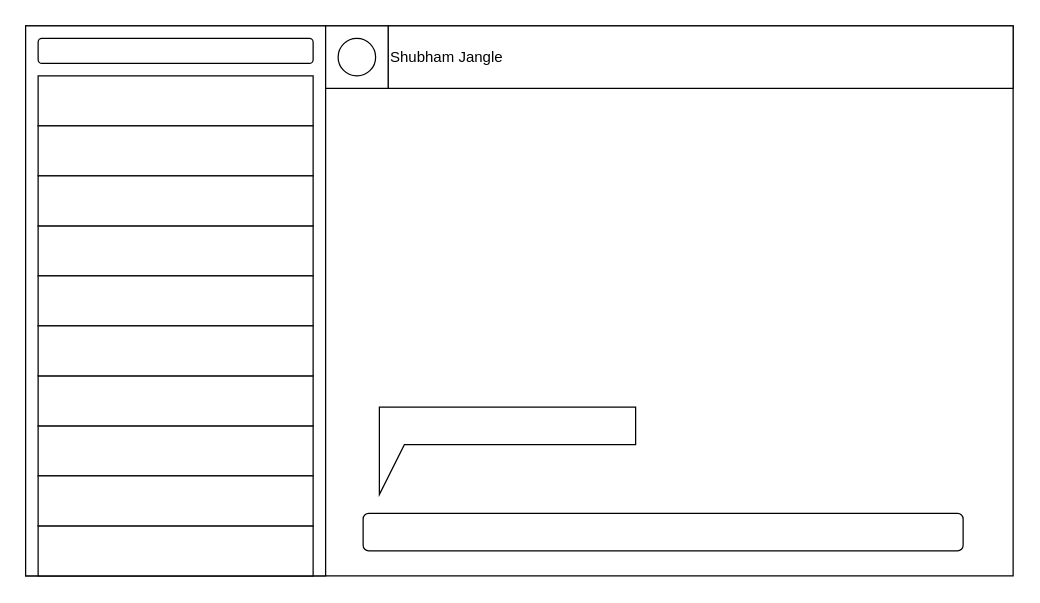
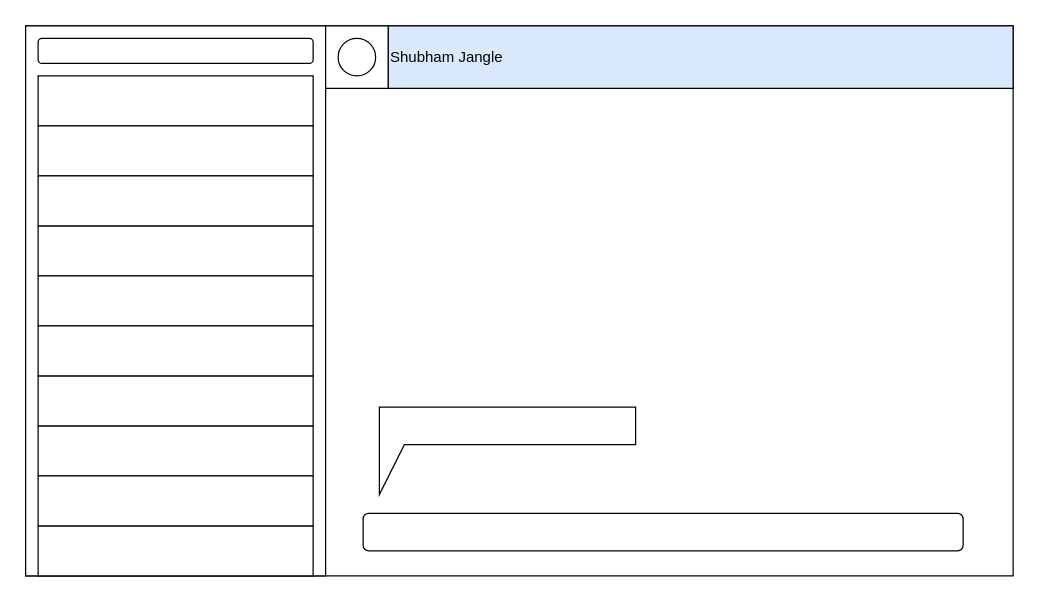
node "Shubham Jangle": fillcolor #ffffff -> #dae8fc
